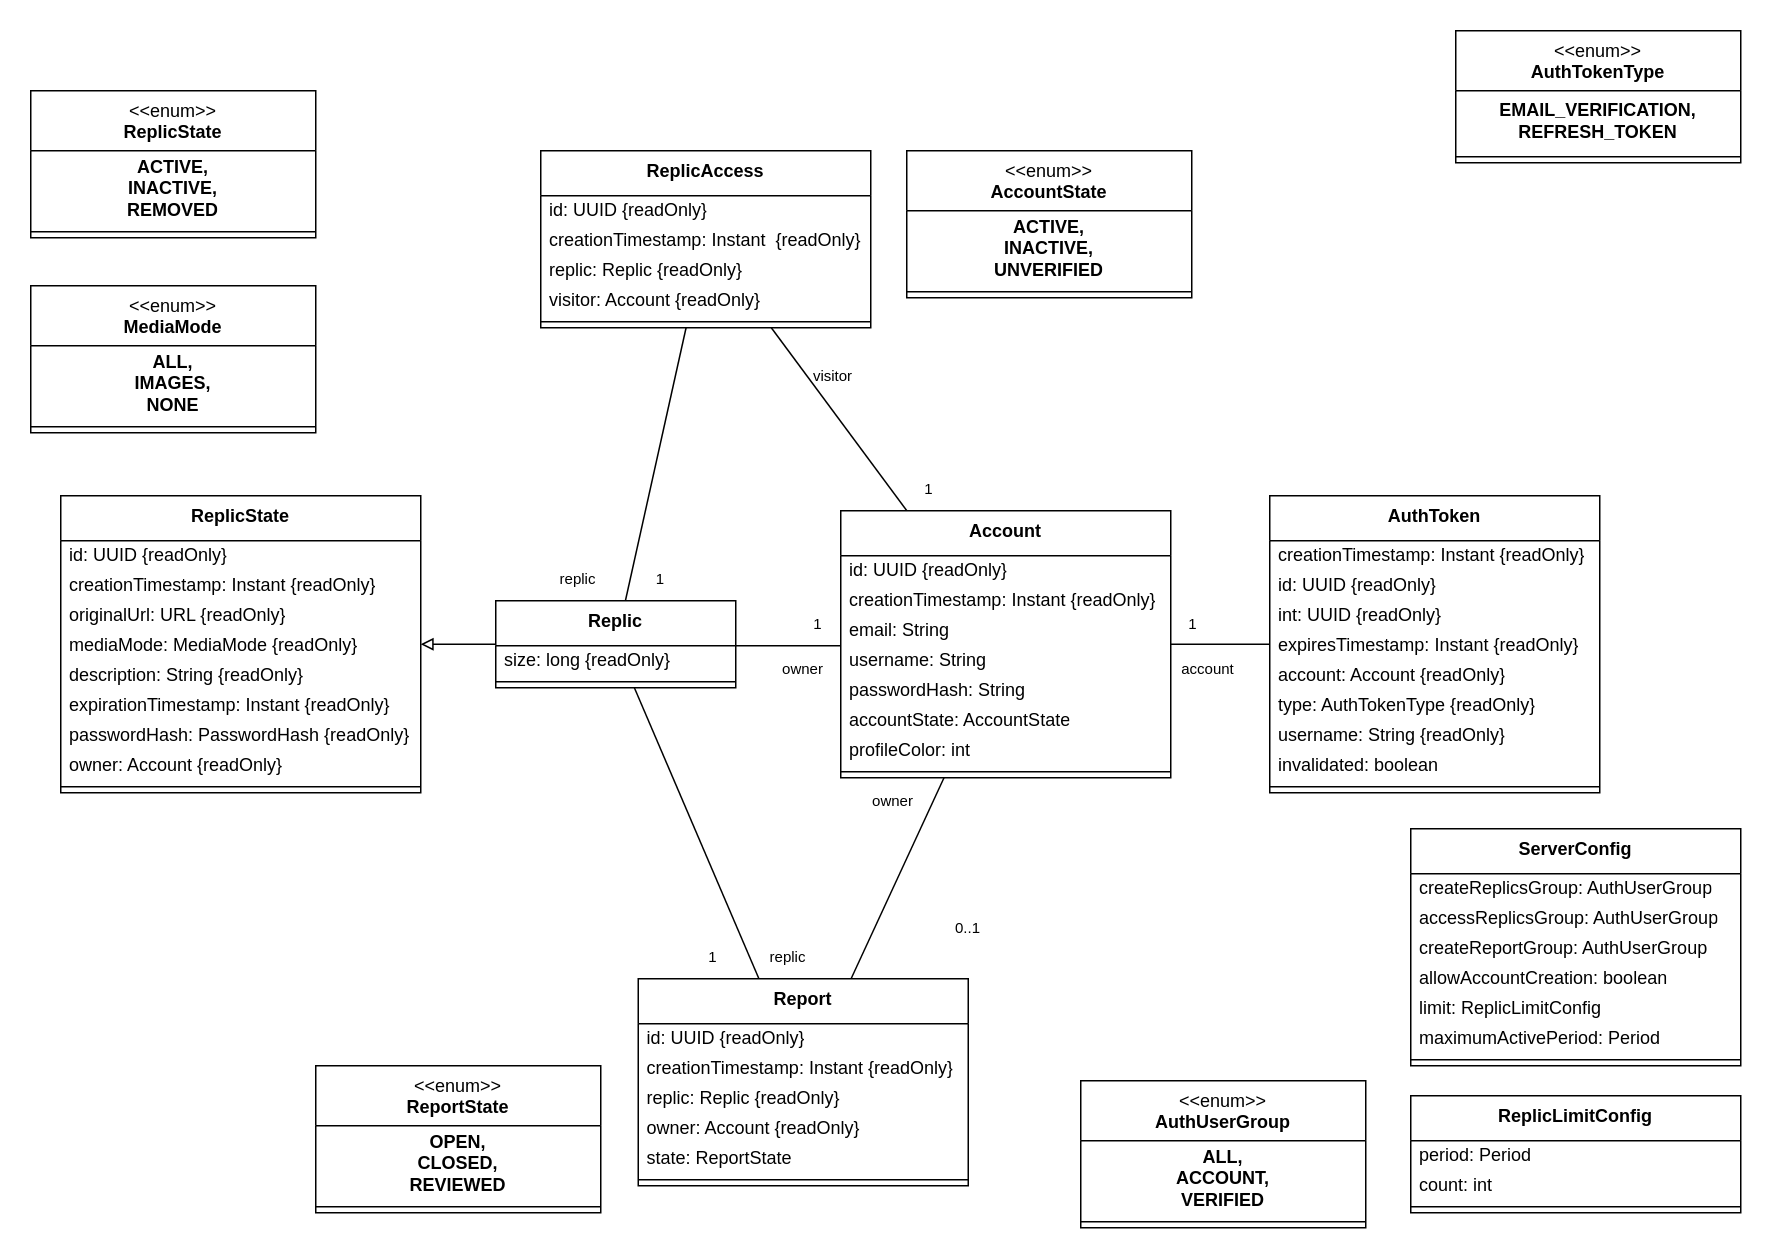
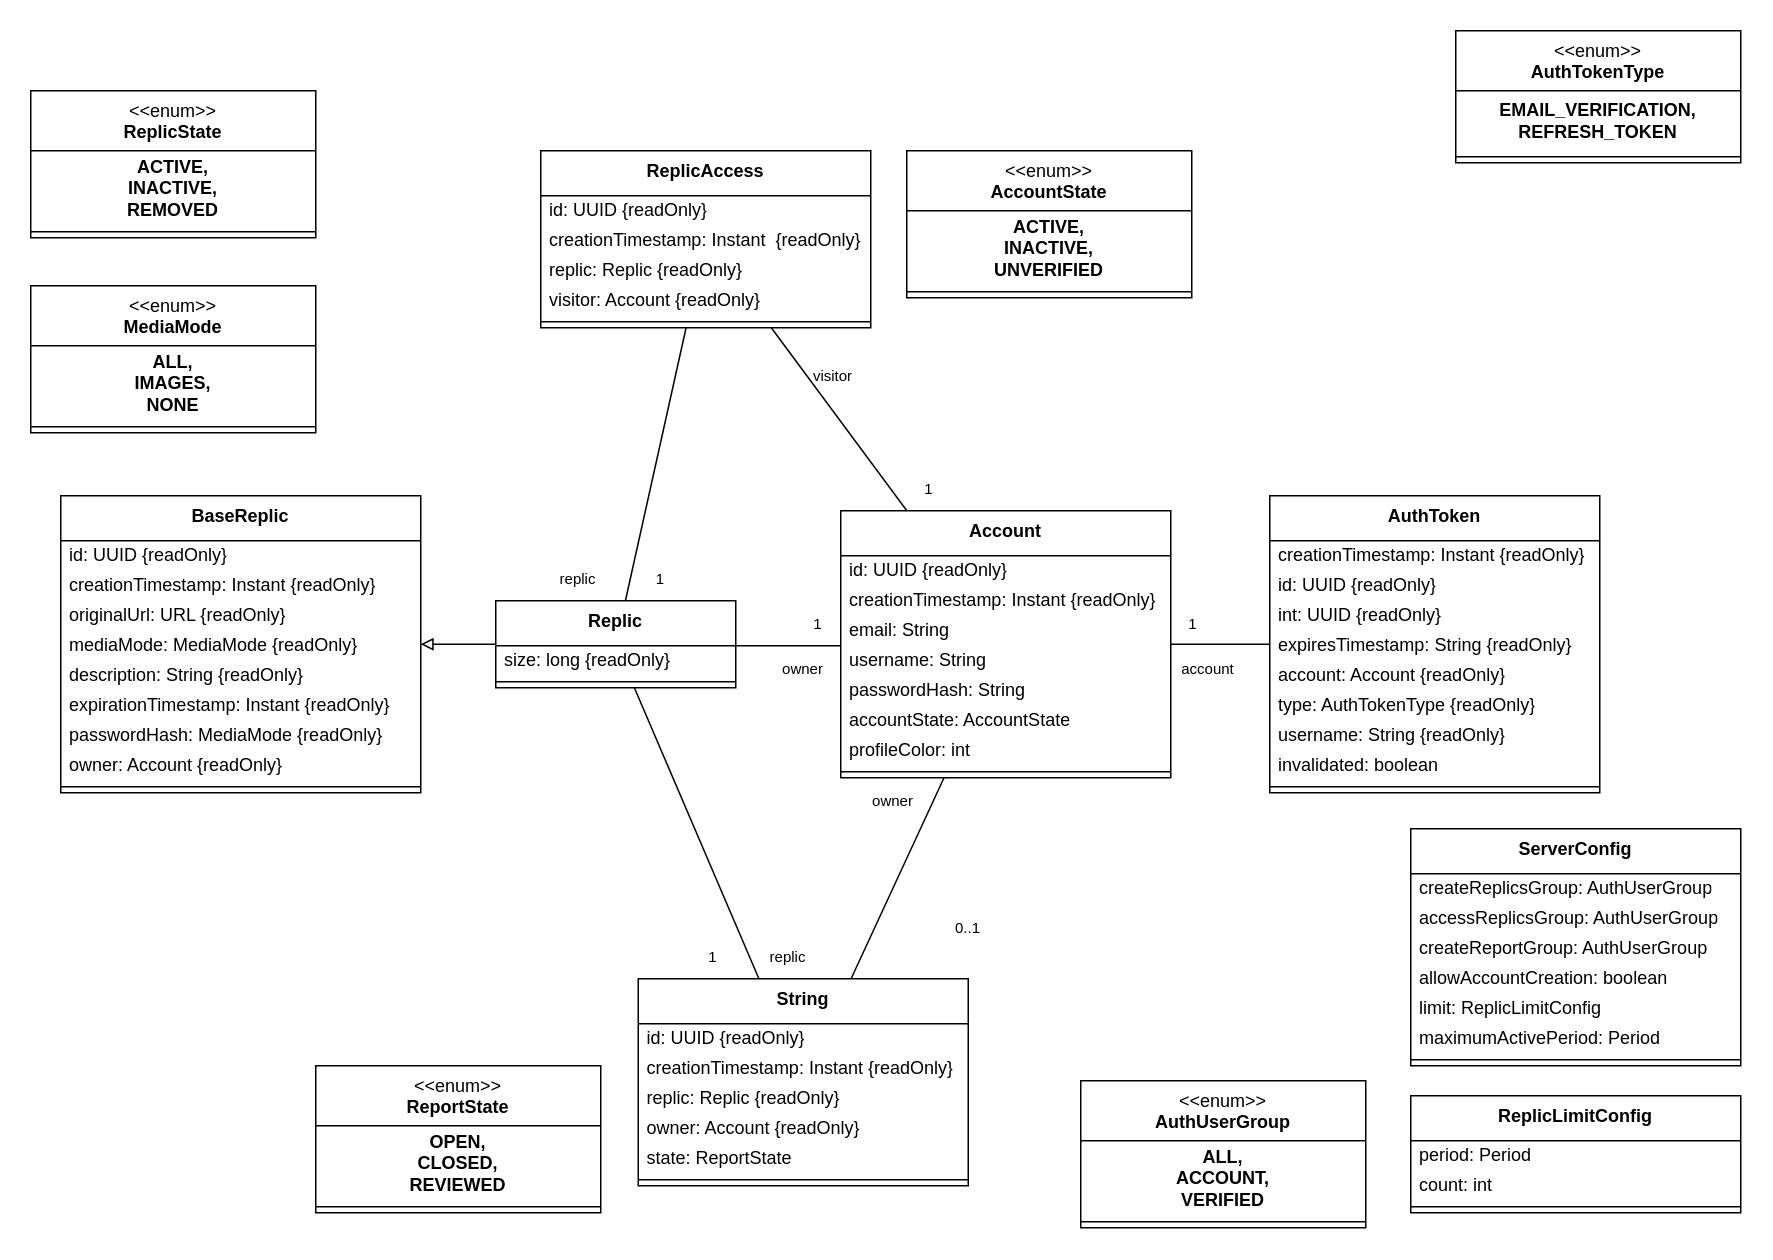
node "ReplicState": label "ReplicState" -> "BaseReplic"
node "expiresTimestamp: Instant {readOnly}": label "expiresTimestamp: Instant {readOnly}" -> "expiresTimestamp: String {readOnly}"
node "passwordHash: PasswordHash {readOnly}": label "passwordHash: PasswordHash {readOnly}" -> "passwordHash: MediaMode {readOnly}"
node "Report": label "Report" -> "String"
